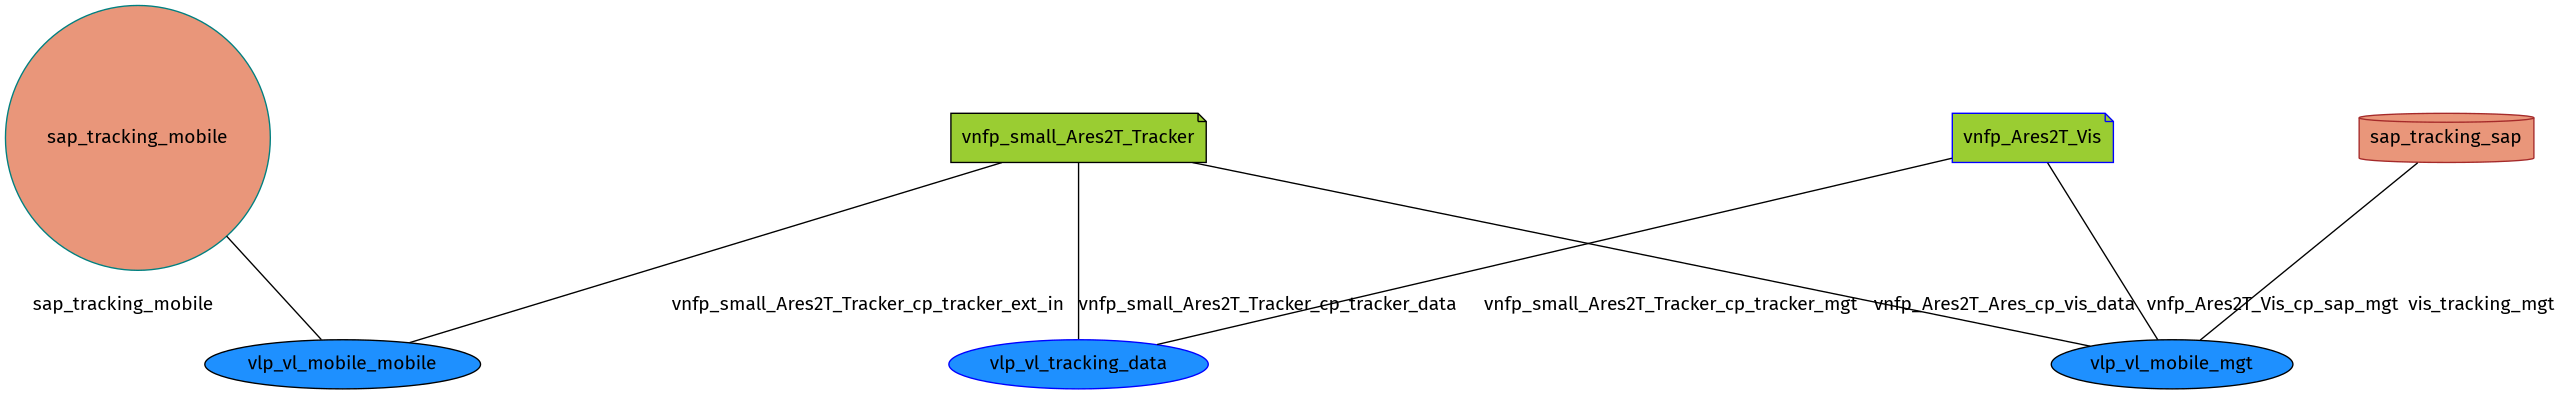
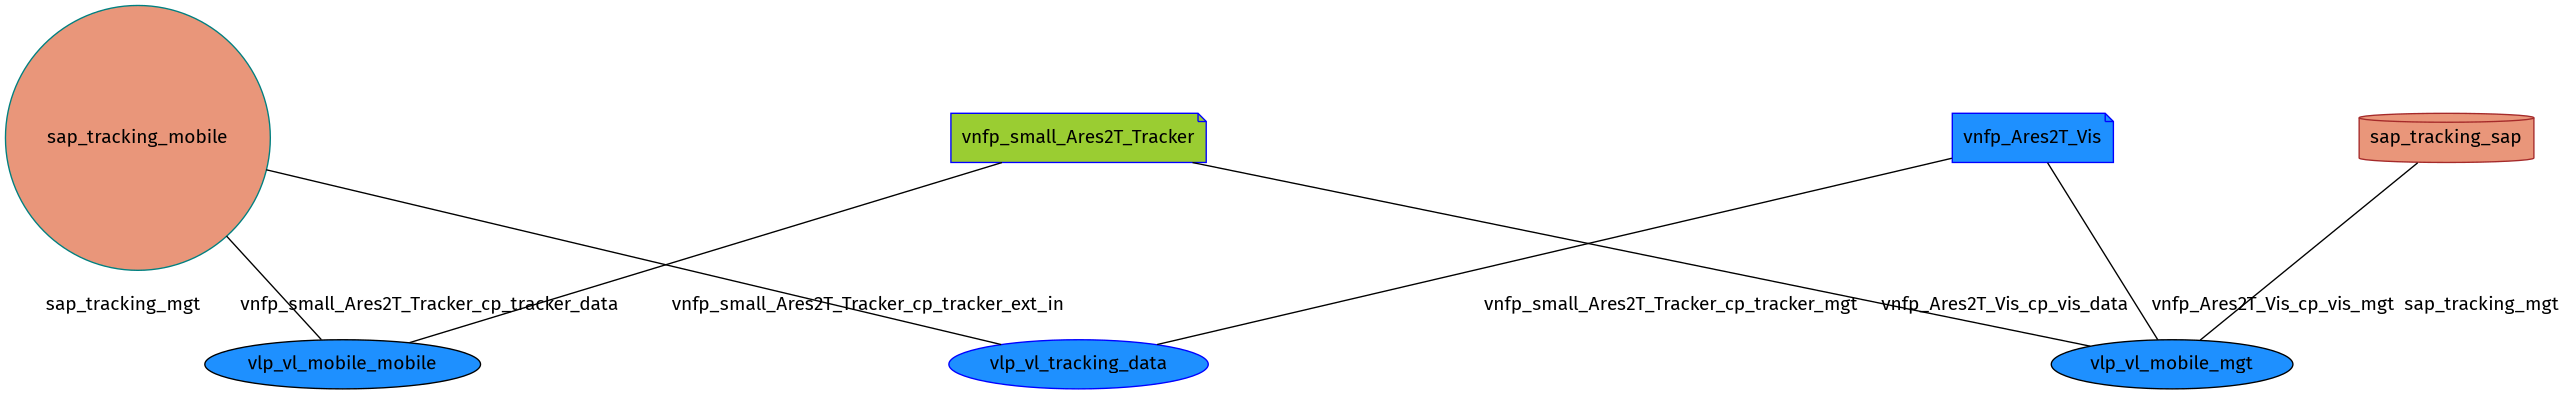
node "vnfp_small_Ares2T_Tracker": color black -> blue
node "vnfp_Ares2T_Vis": fillcolor yellowgreen -> dodgerblue
edge "vnfp_small_Ares2T_Tracker" -- "vlp_vl_tracking_data": now "sap_tracking_mobile" -- "vlp_vl_tracking_data"
edge "sap_tracking_mobile" -- "vlp_vl_mobile_mobile": label "sap_tracking_mobile" -> "sap_tracking_mgt"
edge "vnfp_Ares2T_Vis" -- "vlp_vl_tracking_data": label "vnfp_Ares2T_Ares_cp_vis_data" -> "vnfp_Ares2T_Vis_cp_vis_data"
edge "vnfp_Ares2T_Vis" -- "vlp_vl_mobile_mgt": label "vnfp_Ares2T_Vis_cp_sap_mgt" -> "vnfp_Ares2T_Vis_cp_vis_mgt"
edge "sap_tracking_sap" -- "vlp_vl_mobile_mgt": label "vis_tracking_mgt" -> "sap_tracking_mgt"
